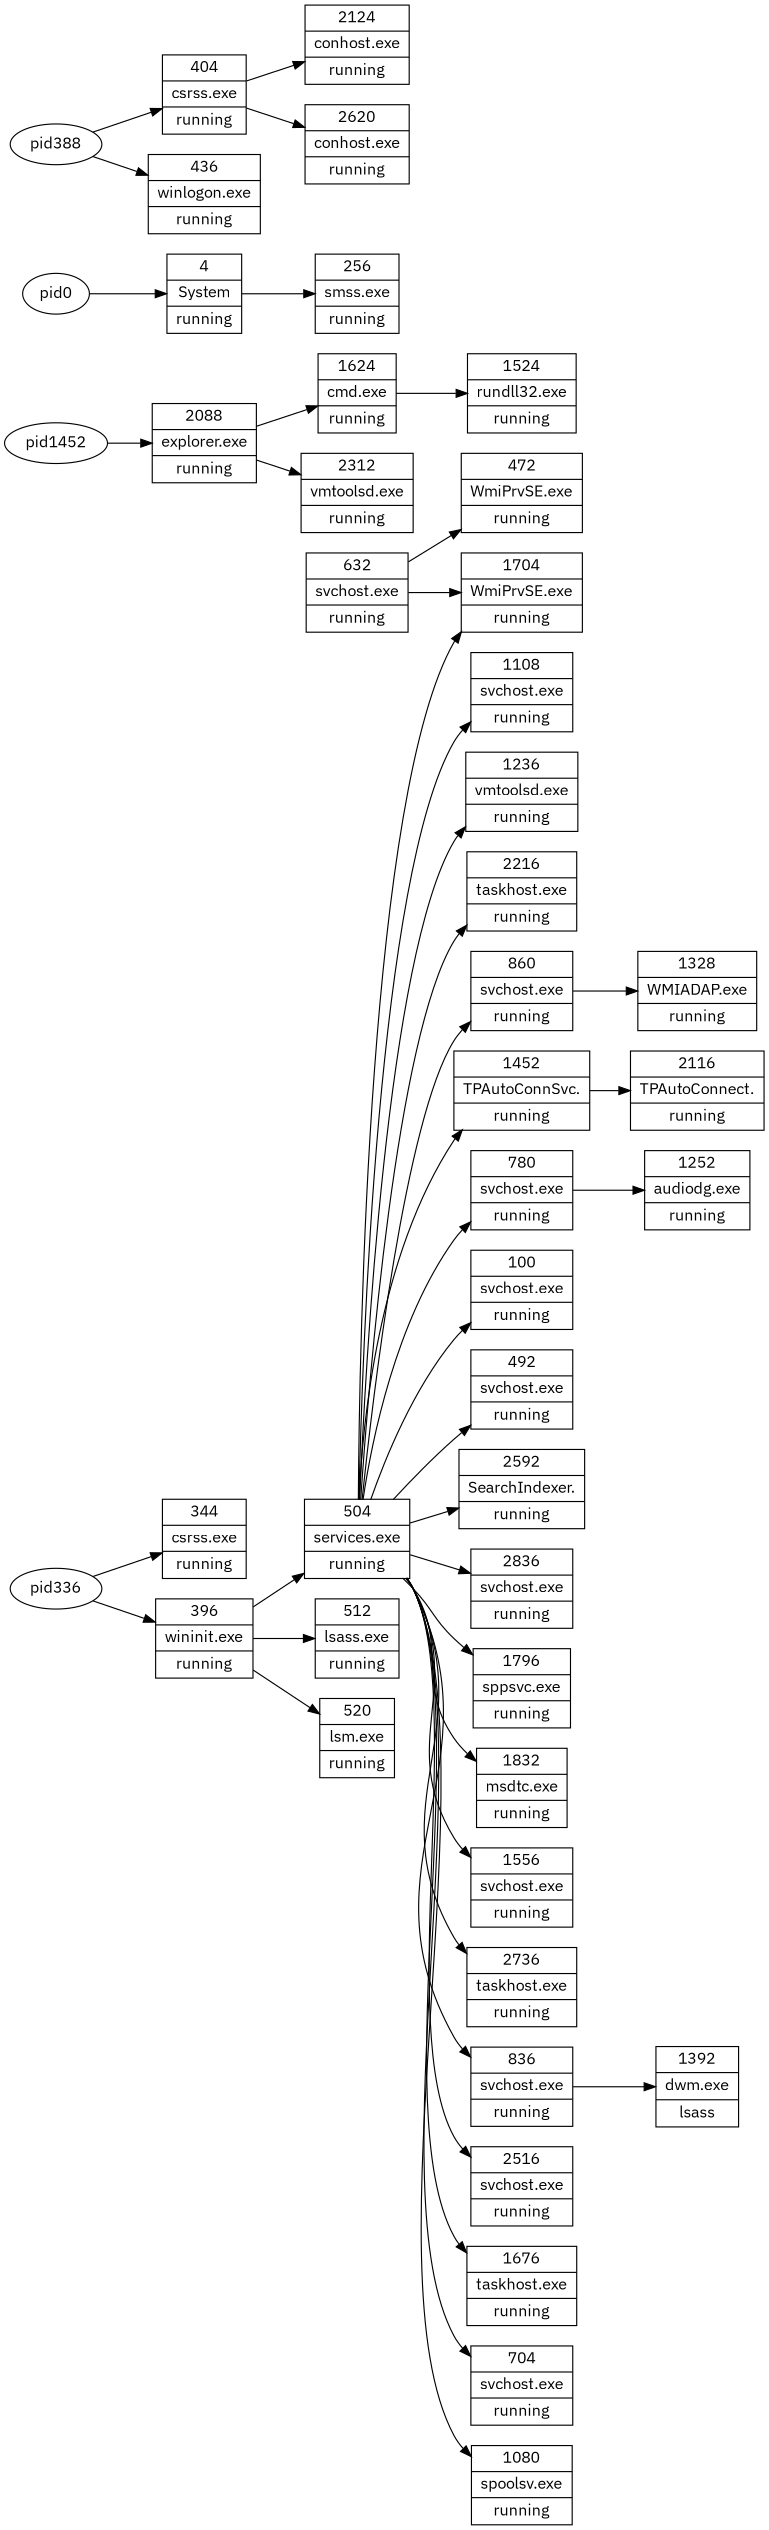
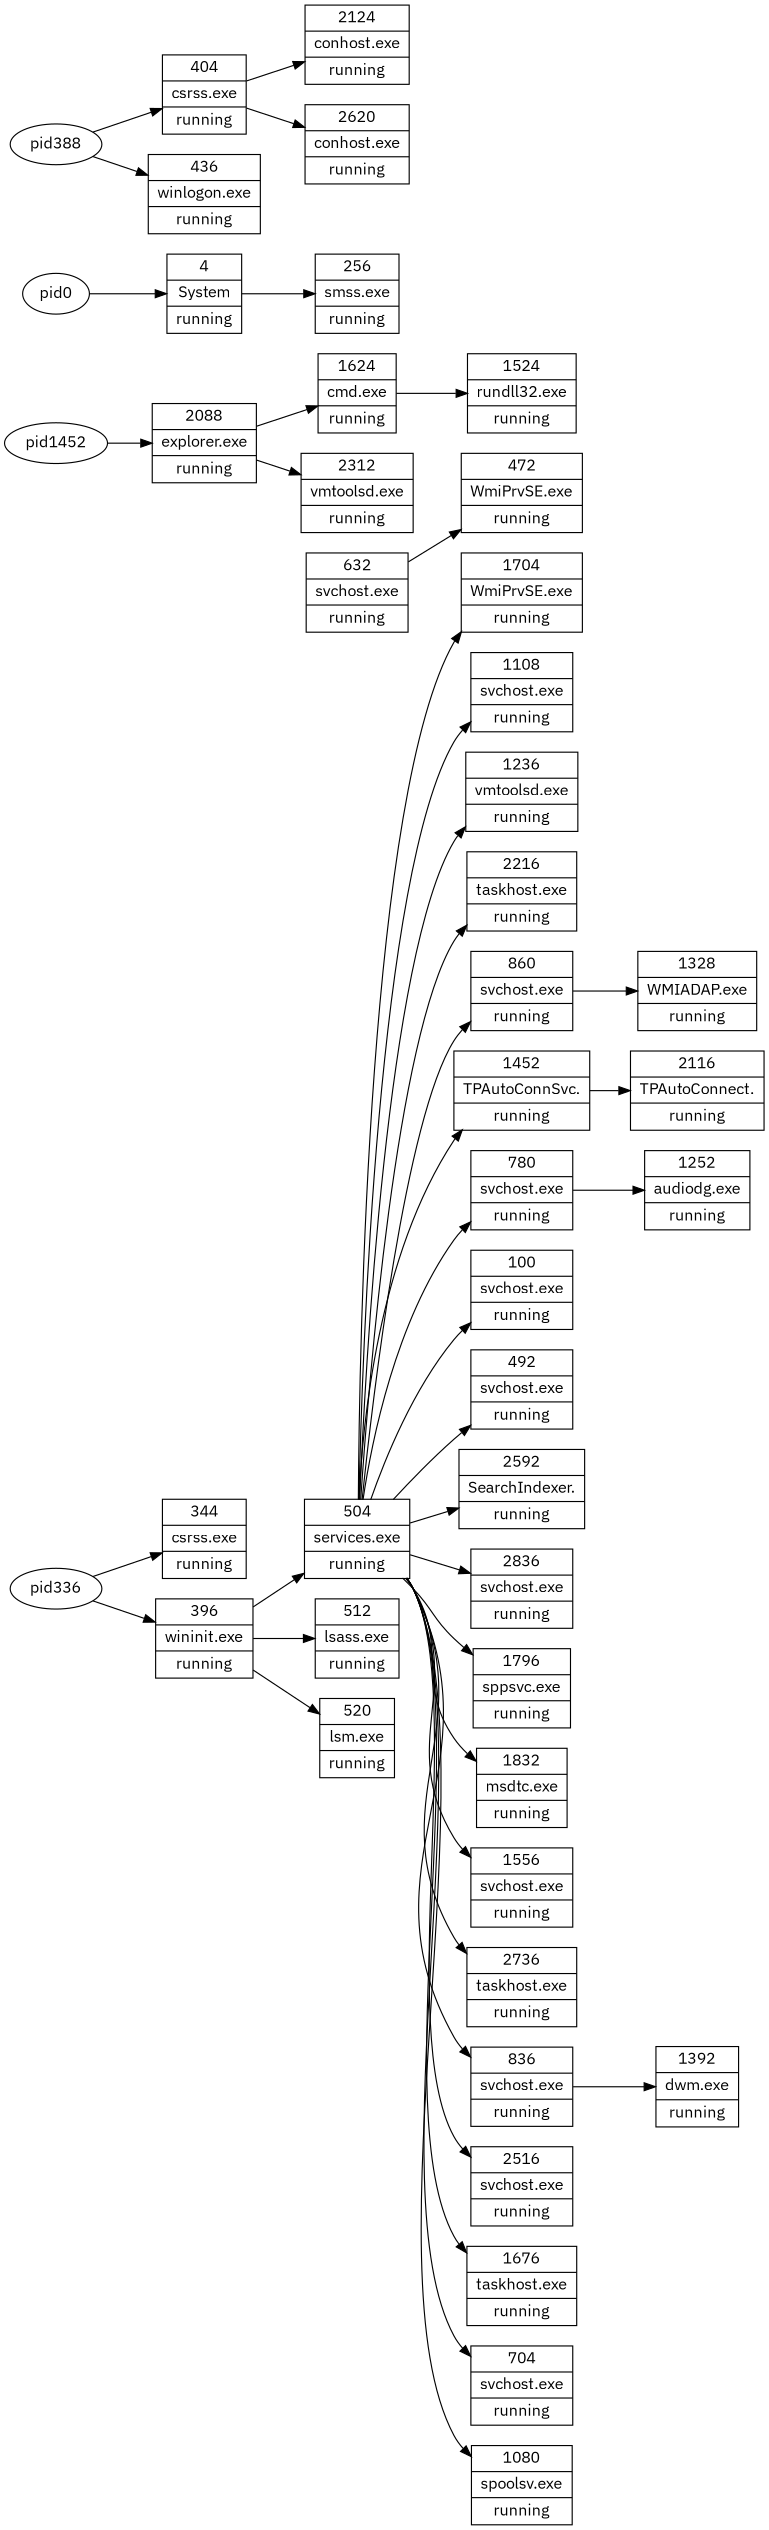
edge "632" -> "1704": removed
node "1392": text "lsass" -> "running"
